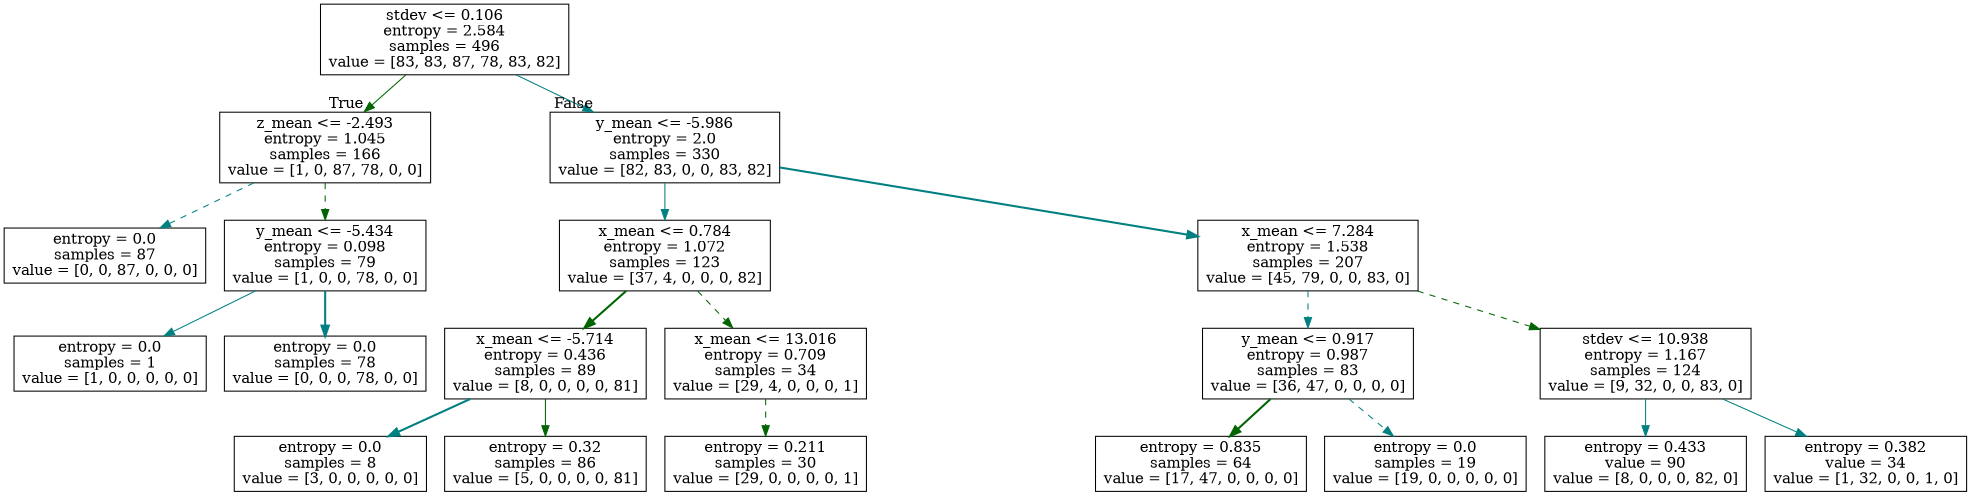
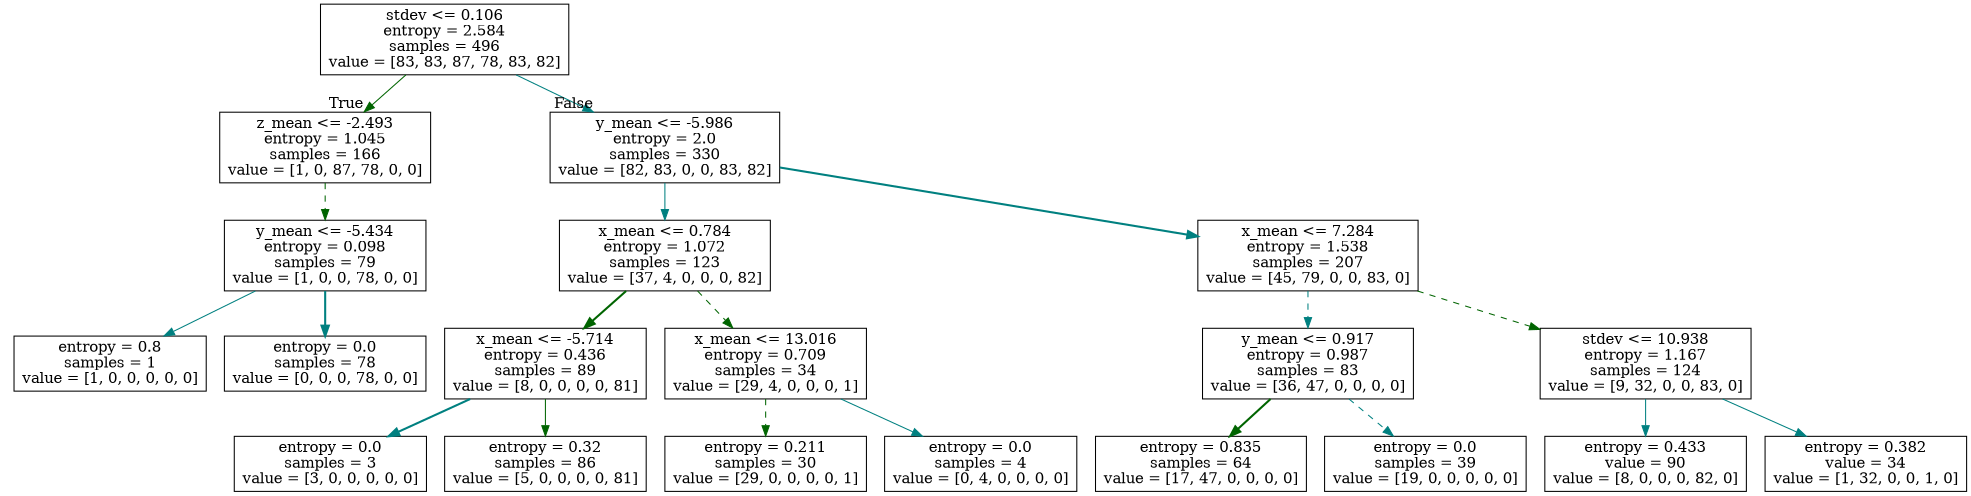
node "entropy = 0.0 samples = 87 value = [0, 0, 87, 0, 0, 0]": removed
node "entropy = 0.0 samples = 1 value = [1, 0, 0, 0, 0, 0]": label "entropy = 0.0 samples = 1 value = [1, 0, 0, 0, 0, 0]" -> "entropy = 0.8 samples = 1 value = [1, 0, 0, 0, 0, 0]"
node "entropy = 0.0 samples = 8 value = [3, 0, 0, 0, 0, 0]": label "entropy = 0.0 samples = 8 value = [3, 0, 0, 0, 0, 0]" -> "entropy = 0.0 samples = 3 value = [3, 0, 0, 0, 0, 0]"
node "entropy = 0.0 samples = 4 value = [0, 4, 0, 0, 0, 0]": added
node "entropy = 0.0 samples = 19 value = [19, 0, 0, 0, 0, 0]": label "entropy = 0.0 samples = 19 value = [19, 0, 0, 0, 0, 0]" -> "entropy = 0.0 samples = 39 value = [19, 0, 0, 0, 0, 0]"
